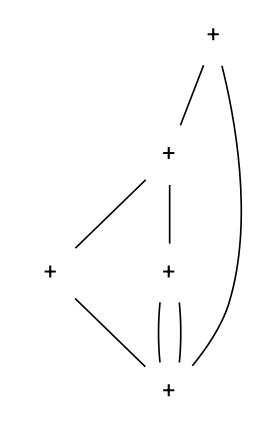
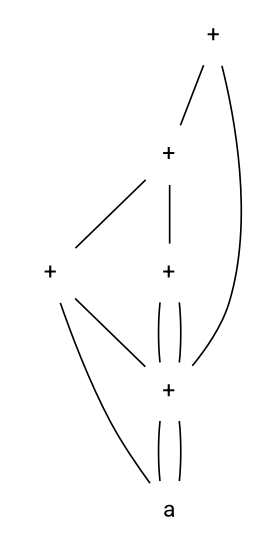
node "a": added
